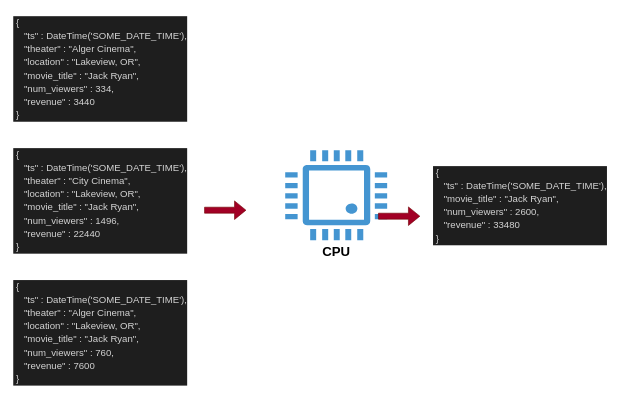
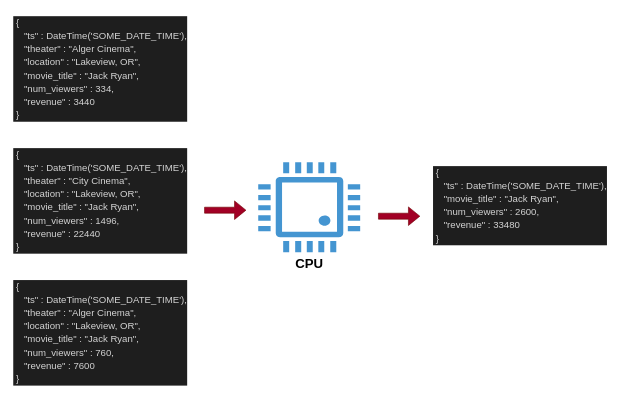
node "CPU": moved (336, 195) -> (309, 207)
